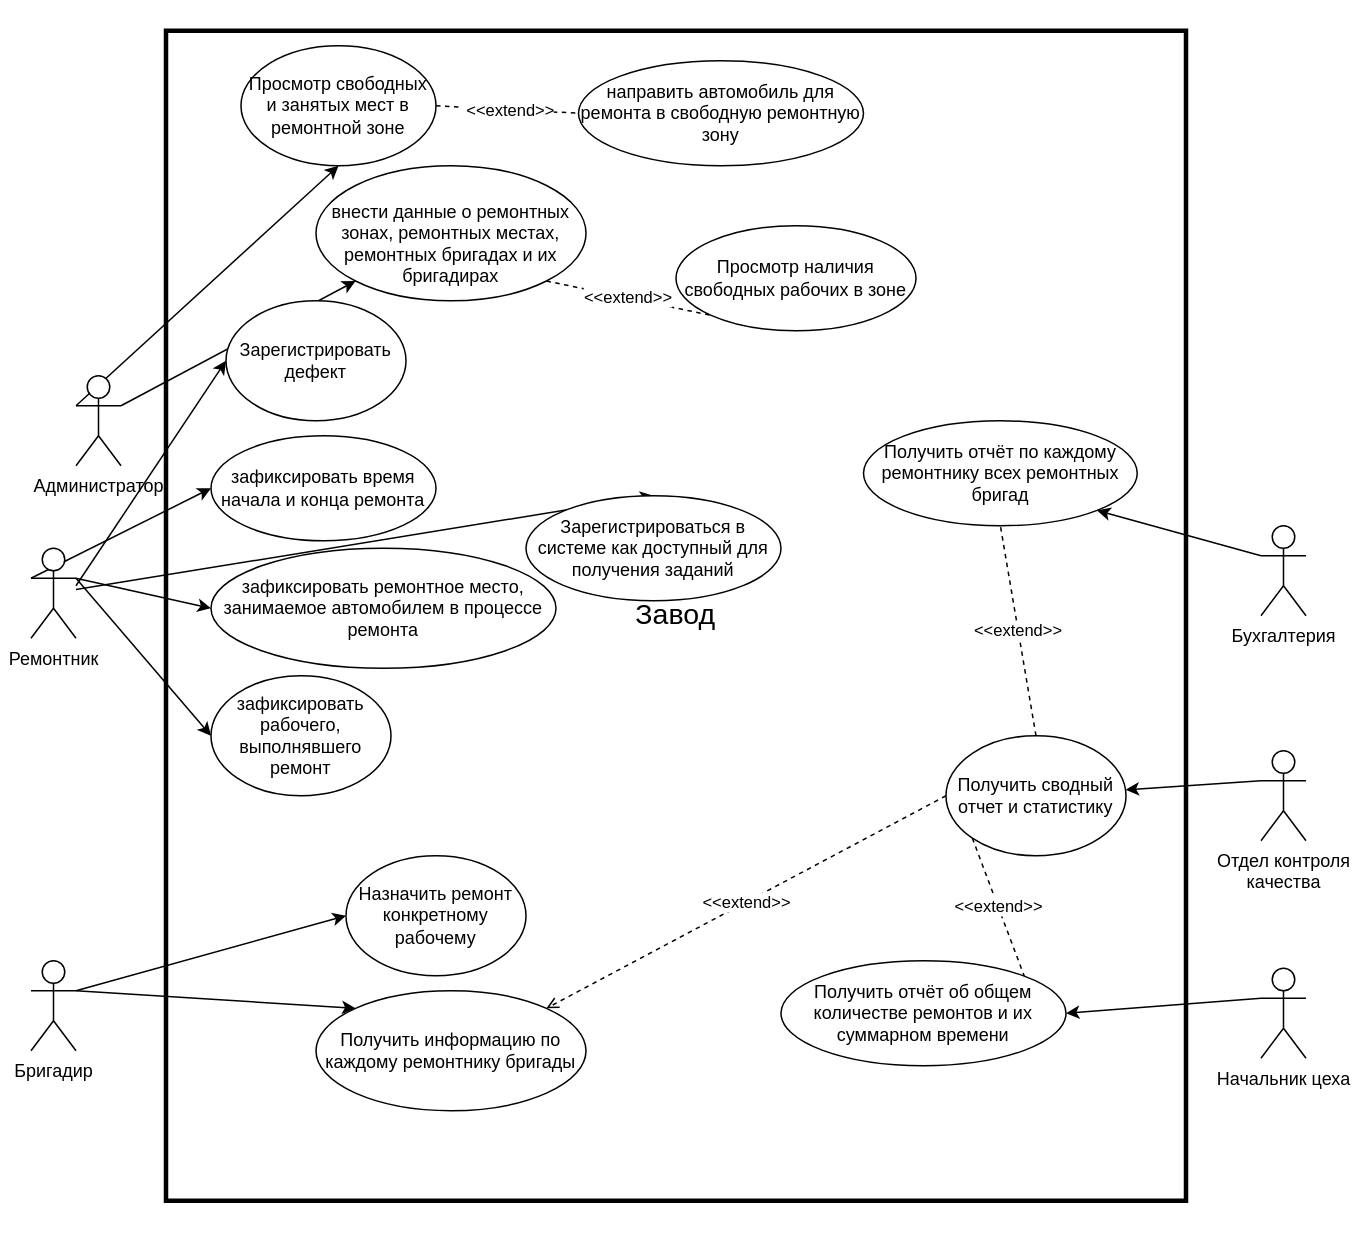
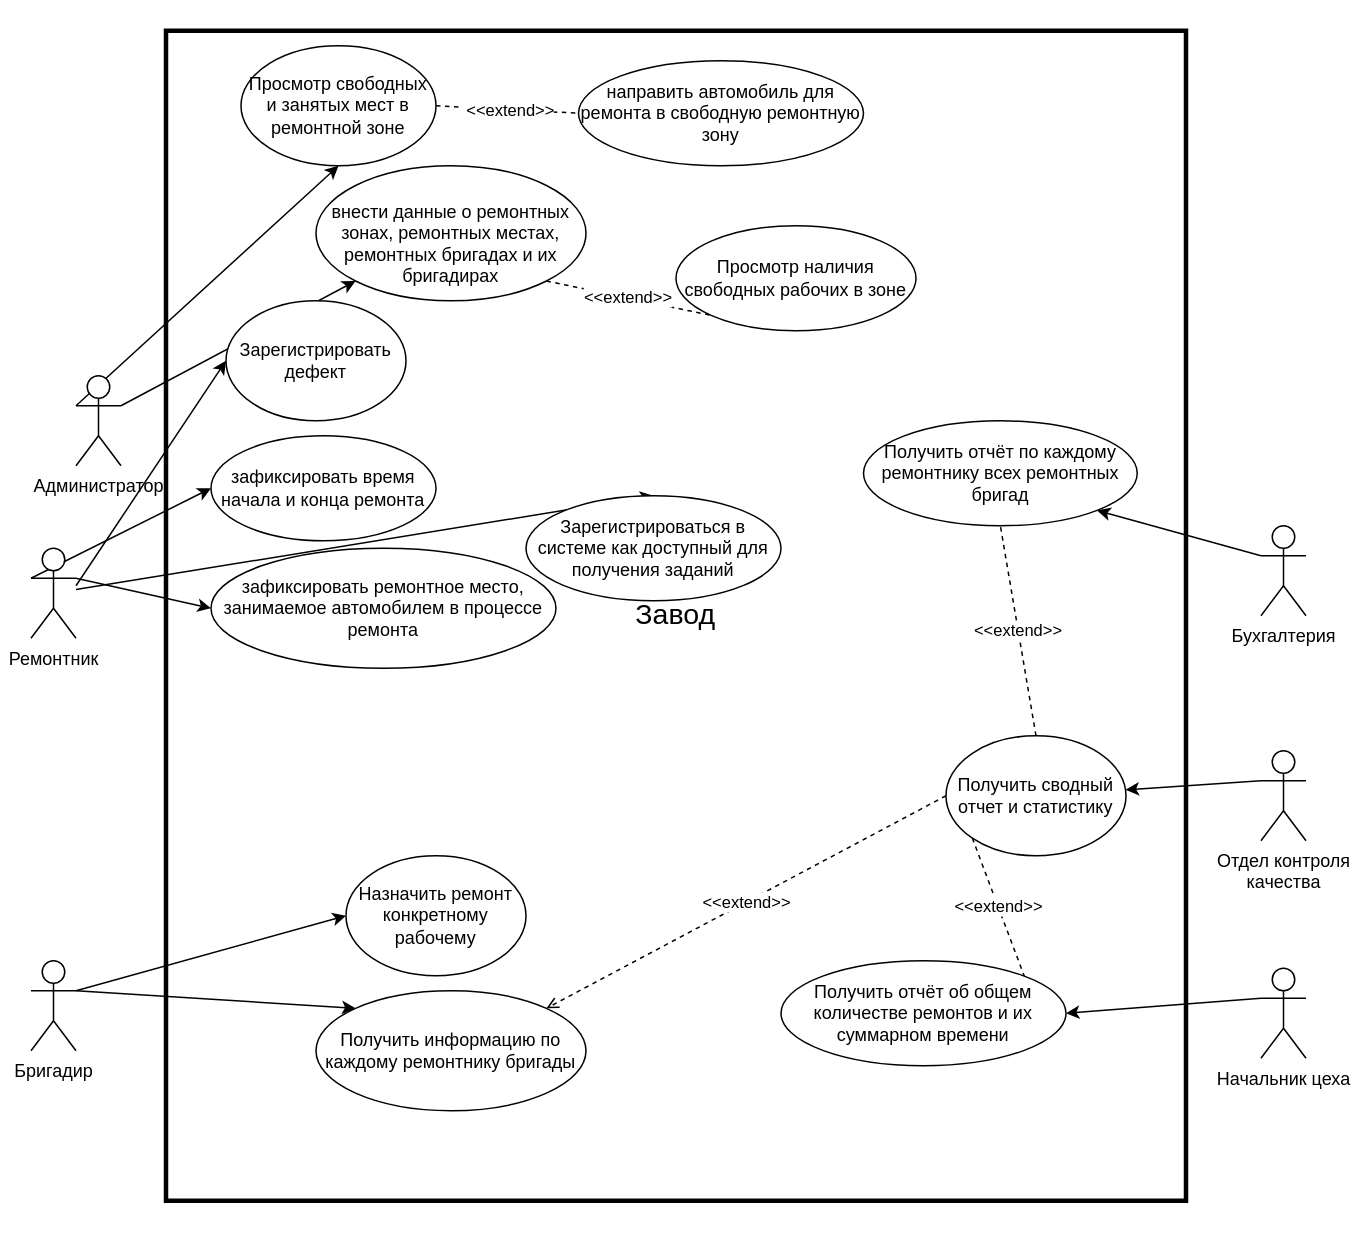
edge "Ремонтник" -> "зафиксировать рабочего, выполнявшего ремонт": removed
node "зафиксировать рабочего, выполнявшего ремонт": removed
